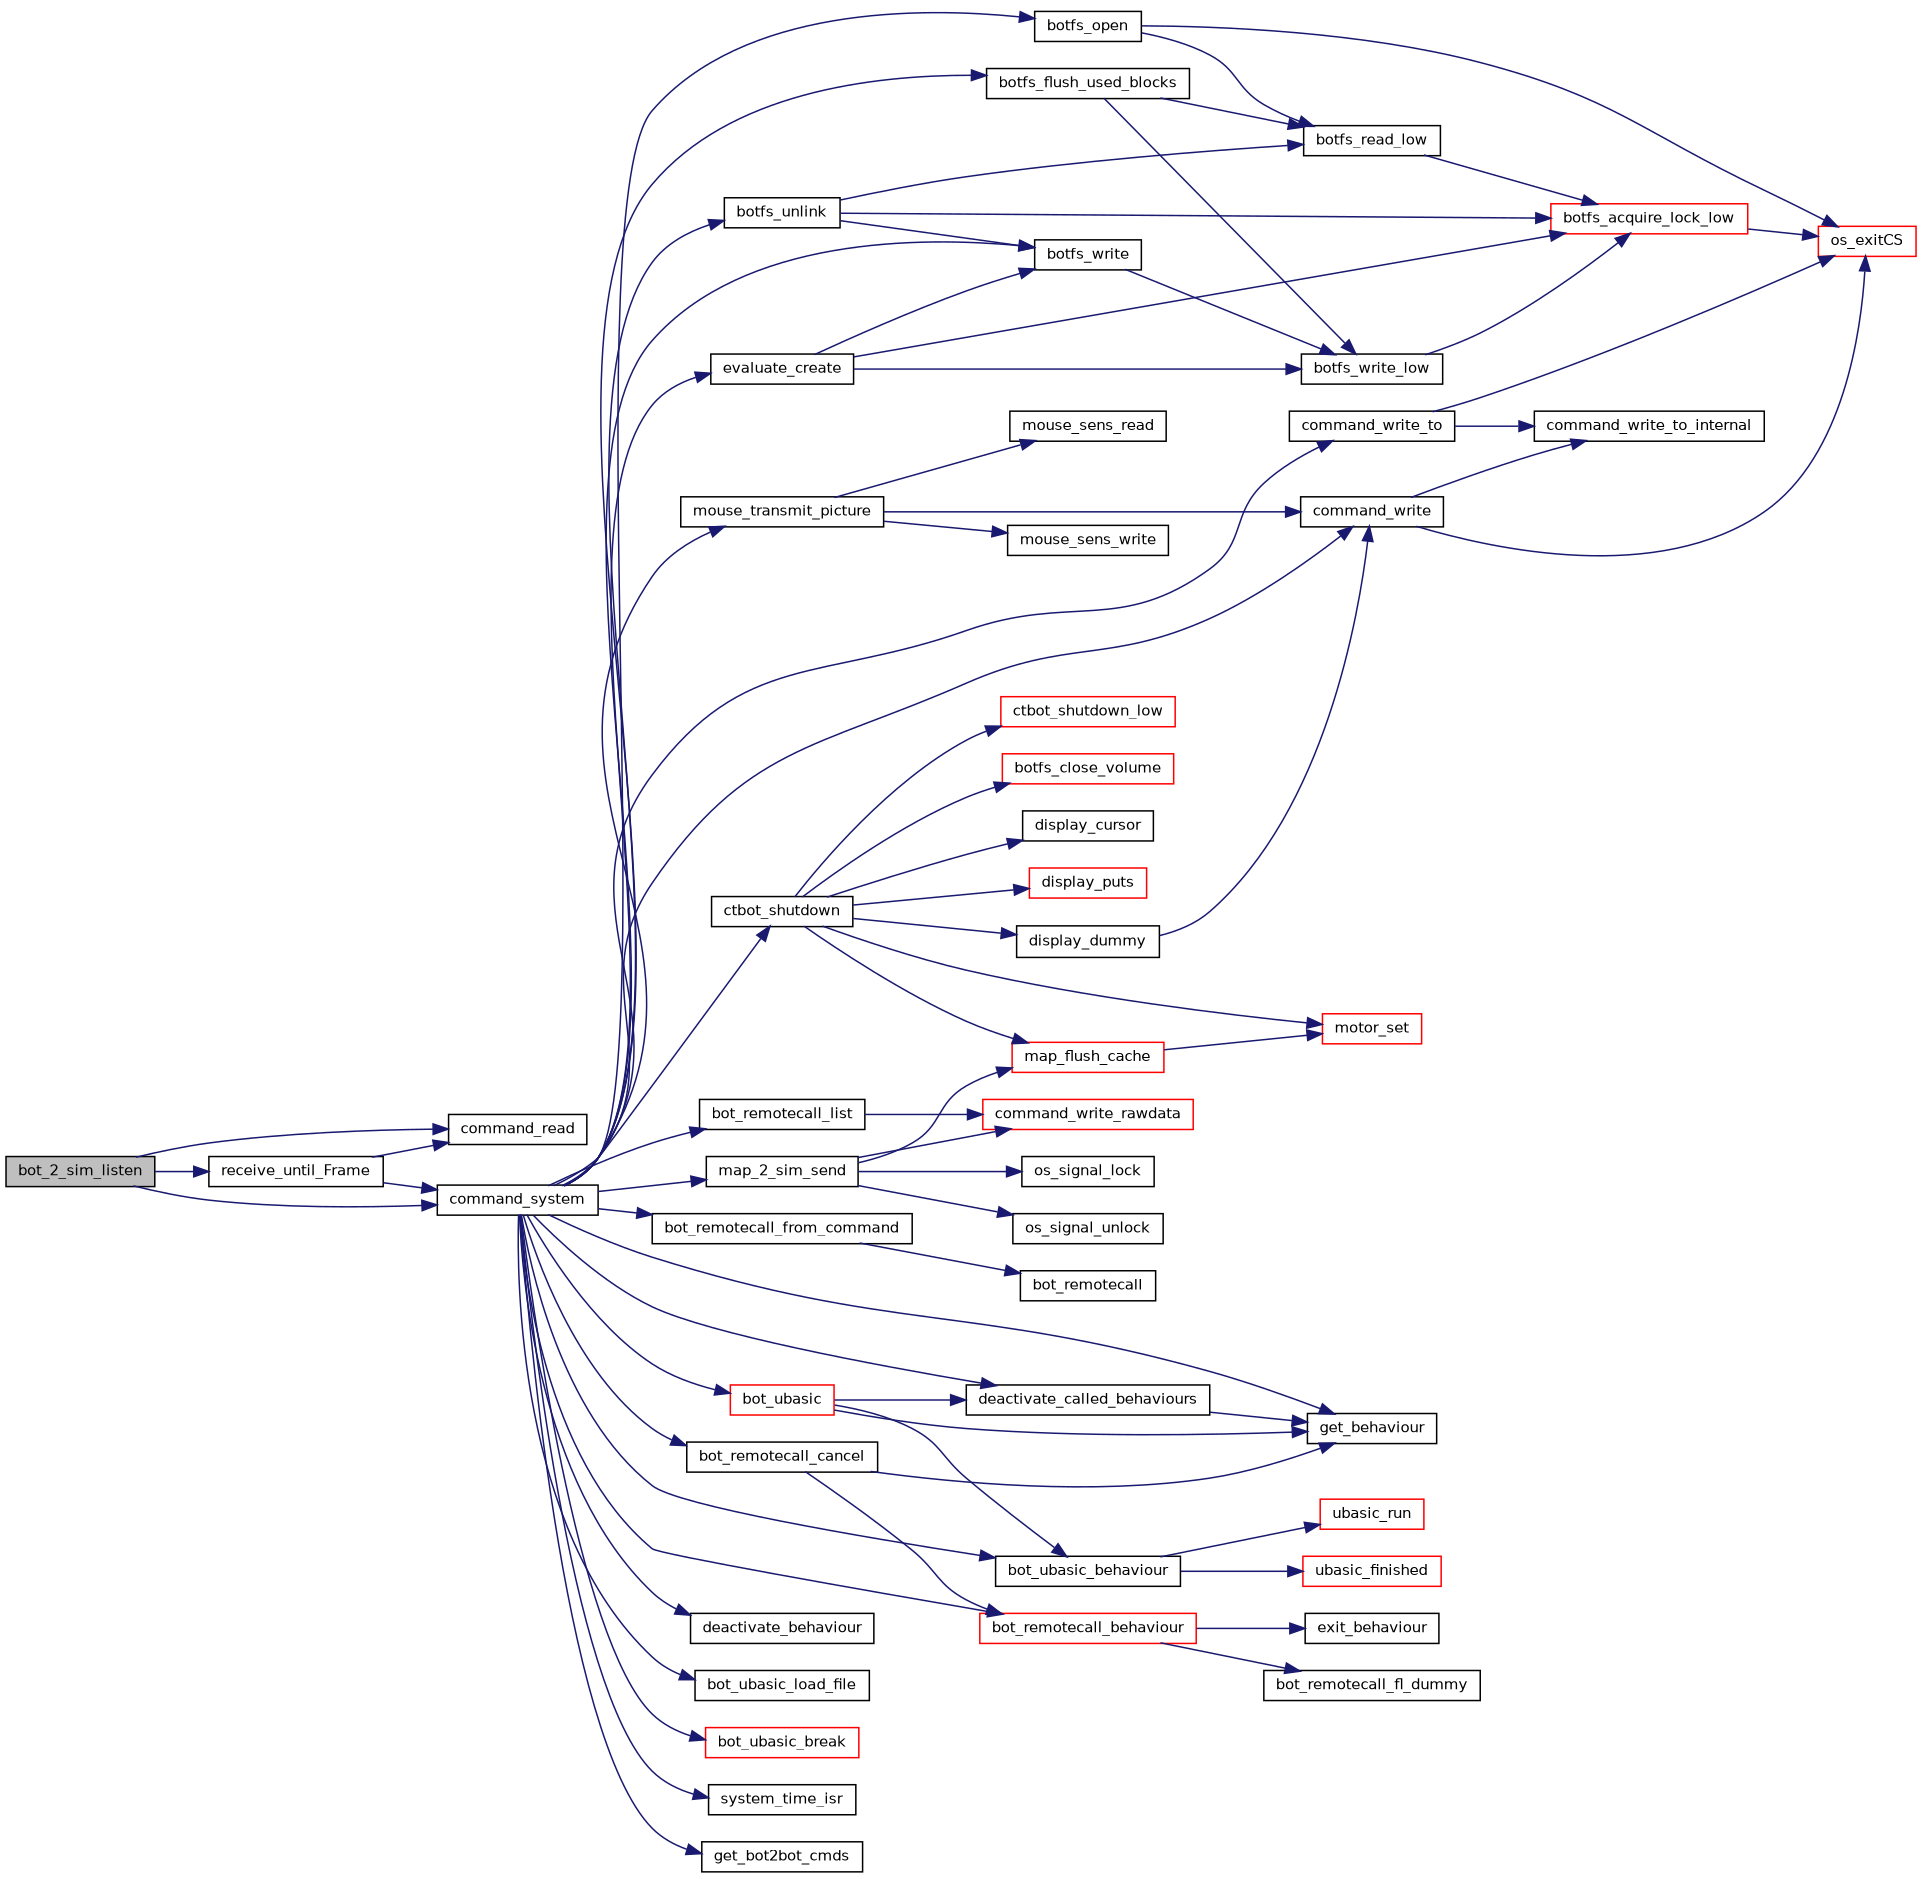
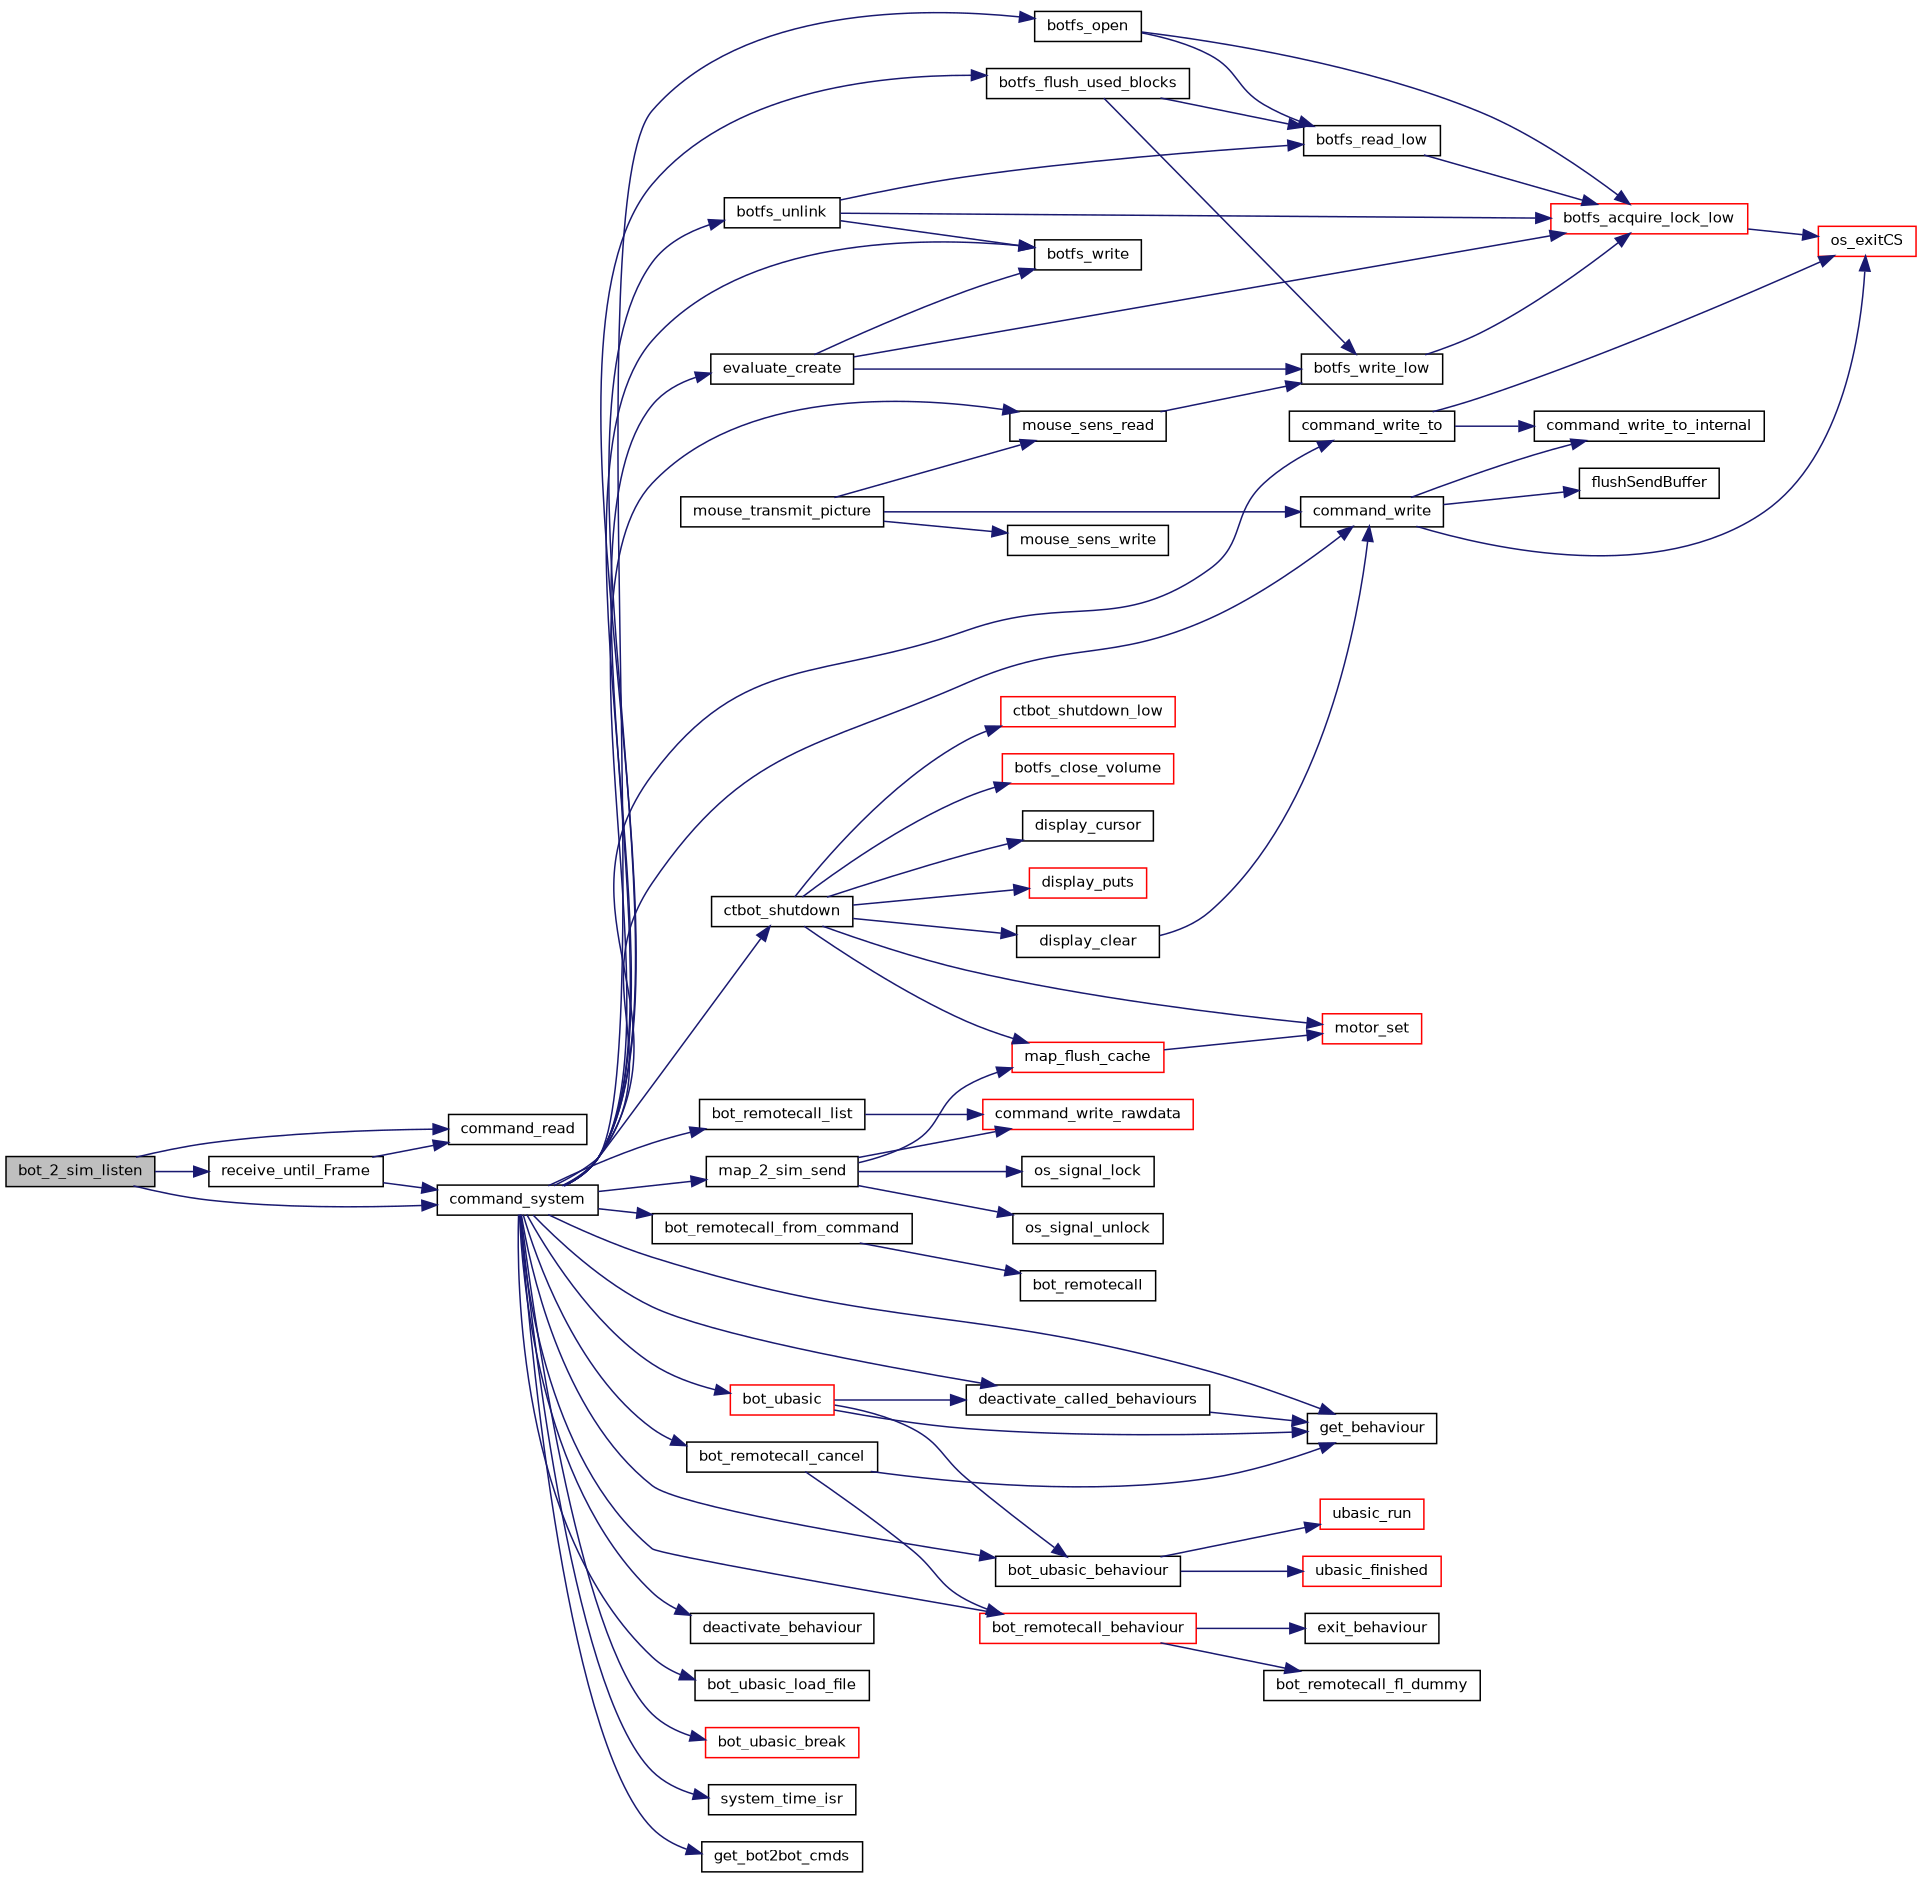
edge "botfs_open" -> "os_exitCS": now "botfs_open" -> "botfs_acquire_lock_low"
edge "botfs_write" -> "botfs_write_low": now "mouse_sens_read" -> "botfs_write_low"
node "flushSendBuffer": added
edge "command_system" -> "mouse_transmit_picture": now "command_system" -> "mouse_sens_read"
node "display_dummy": label "display_dummy" -> "display_clear"
